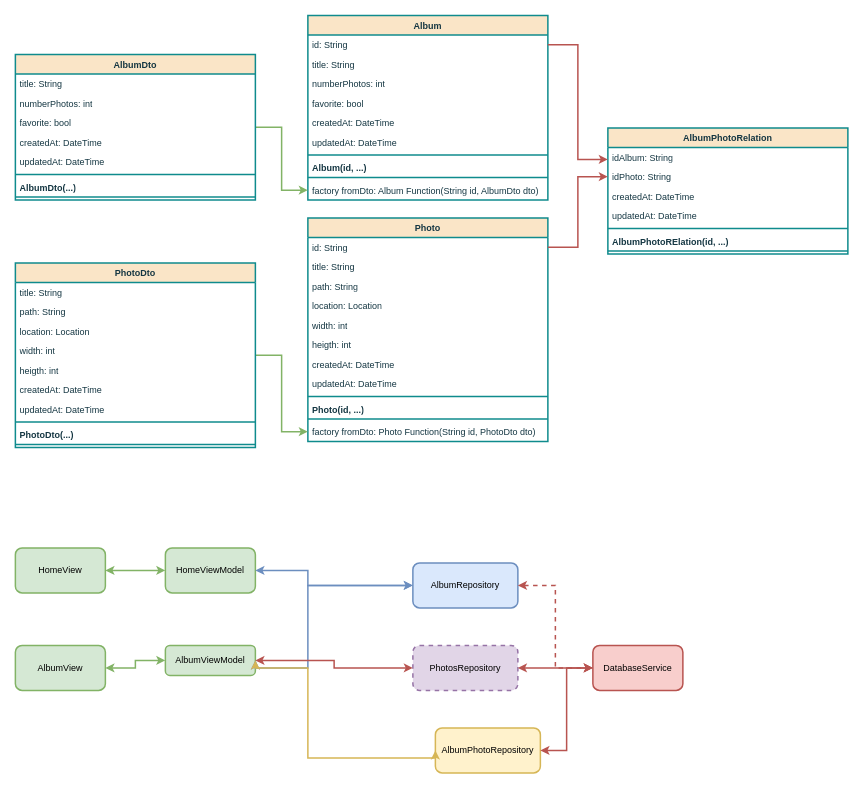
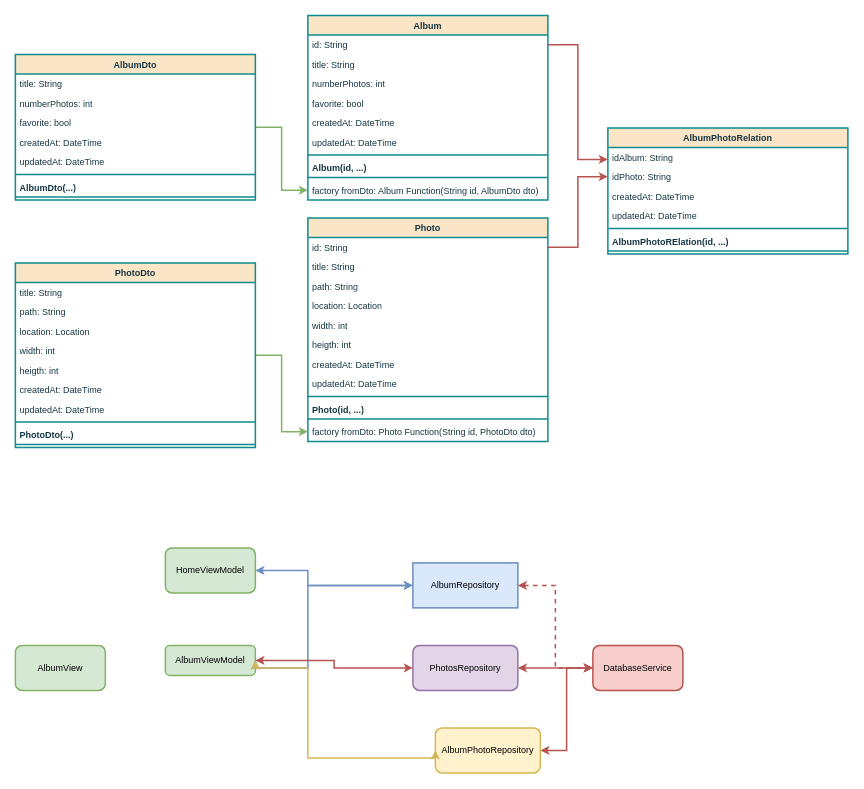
node "HomeView": removed
edge "HomeView" -- "HomeViewModel": removed
node "AlbumRepository": shape rounded rectangle -> rectangle
edge "AlbumViewModel" -- "AlbumView": removed
node "PhotosRepository": style dashed -> solid
